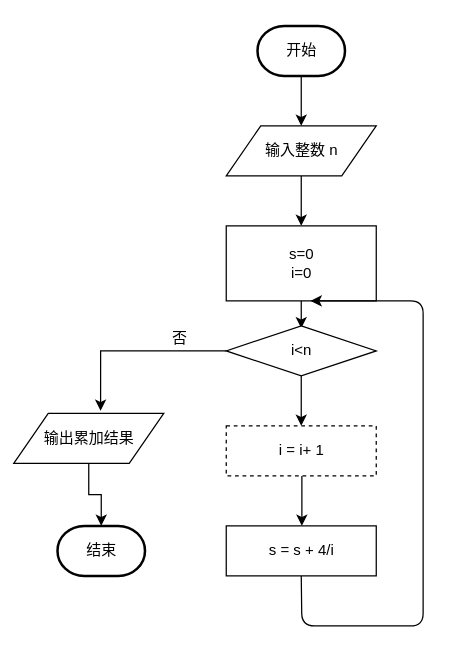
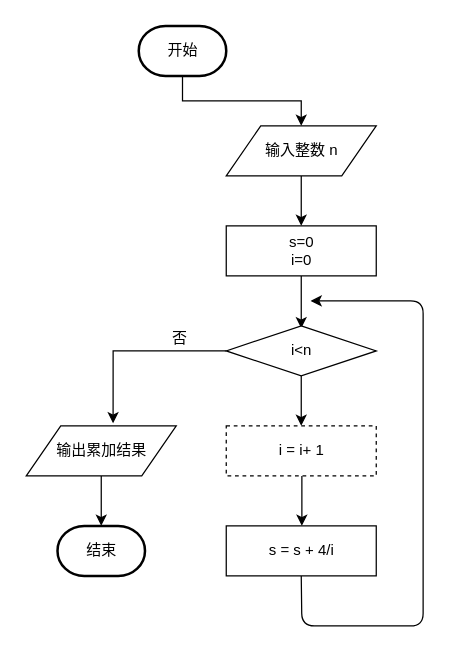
node "开始": moved (301, 51) -> (183, 51)
node "s=0 i=0": size 150x75 -> 150x50
node "输出累加结果": moved (89, 438) -> (101, 451)
